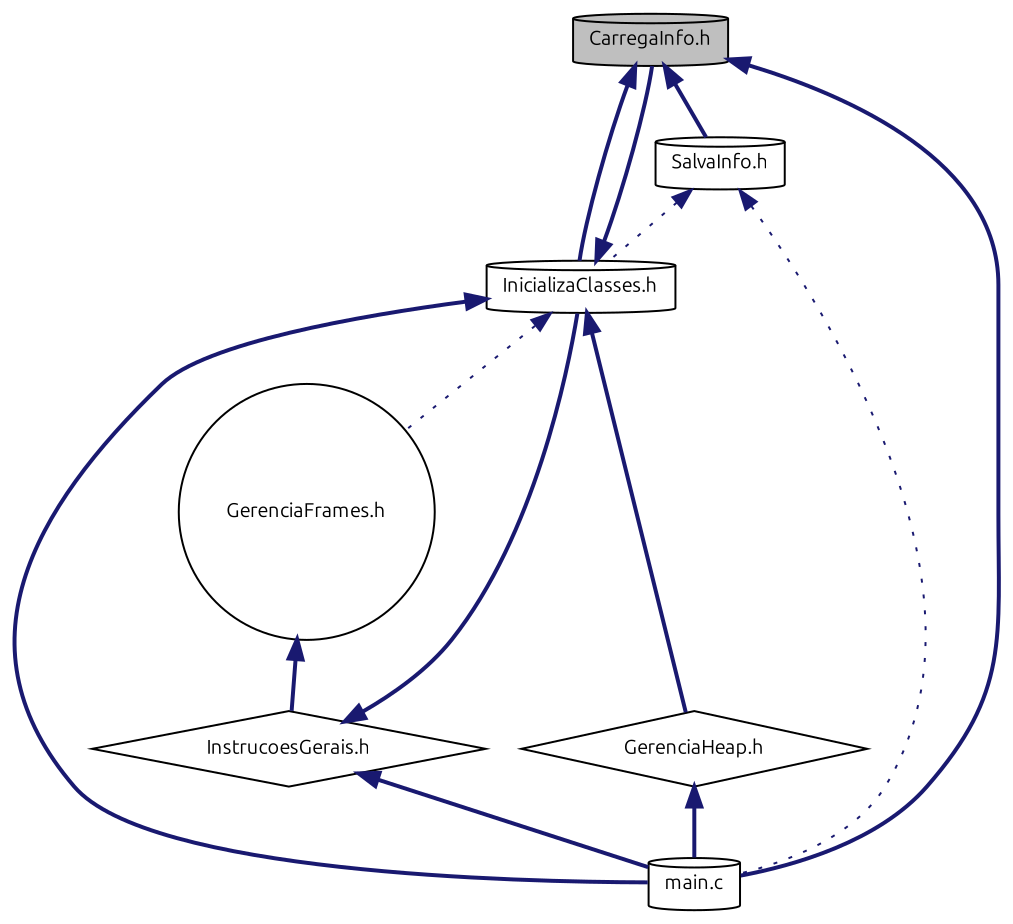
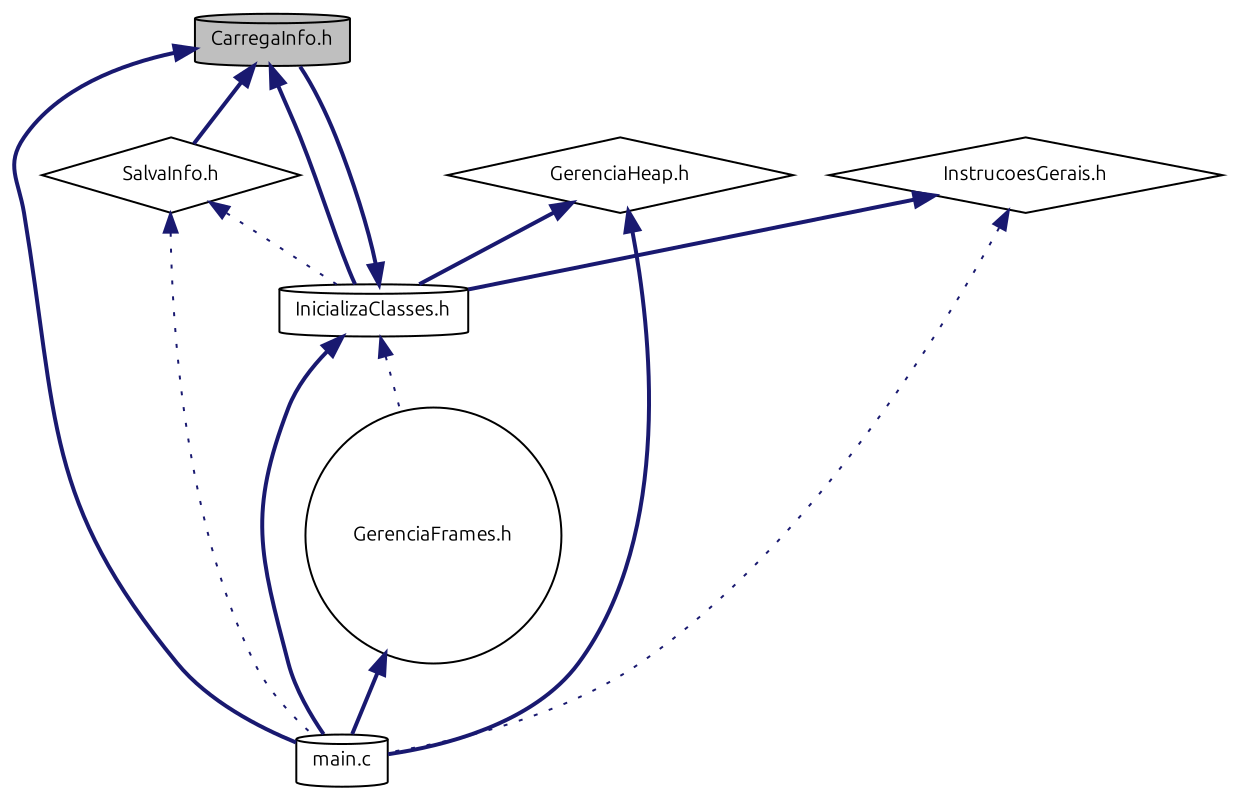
node "SalvaInfo.h": shape cylinder -> diamond
edge "GerenciaHeap.h" -> "InicializaClasses.h": reversed
edge "InstrucoesGerais.h" -> "GerenciaFrames.h": now "main.c" -> "GerenciaFrames.h"
edge "main.c" -> "InstrucoesGerais.h": style bold -> dotted
